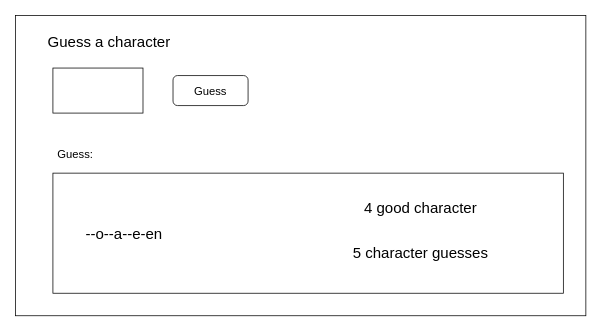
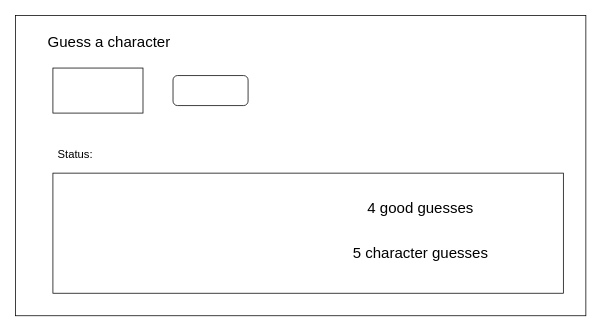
node "Guess": removed
node "Guess:": label "Guess:" -> "Status:"
node "4 good character": label "4 good character" -> "4 good guesses"
node "--o--a--e-en": removed
